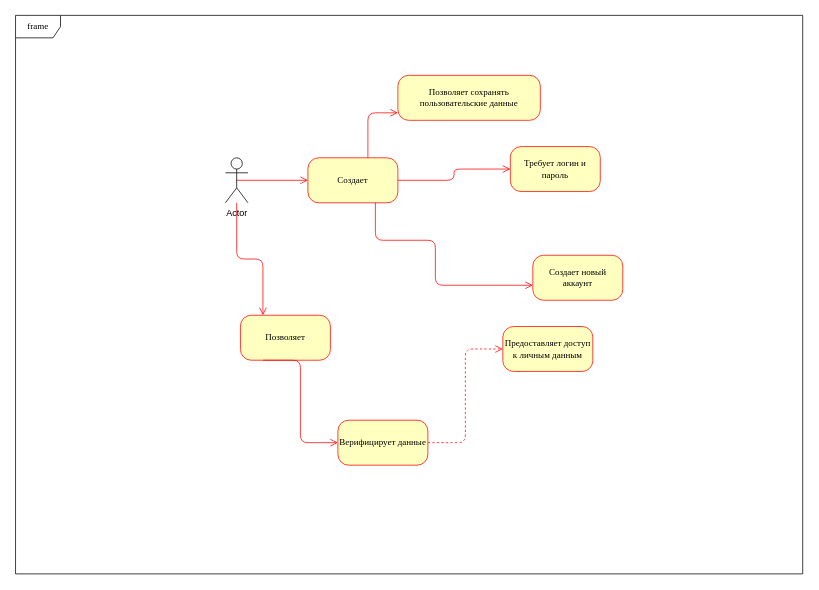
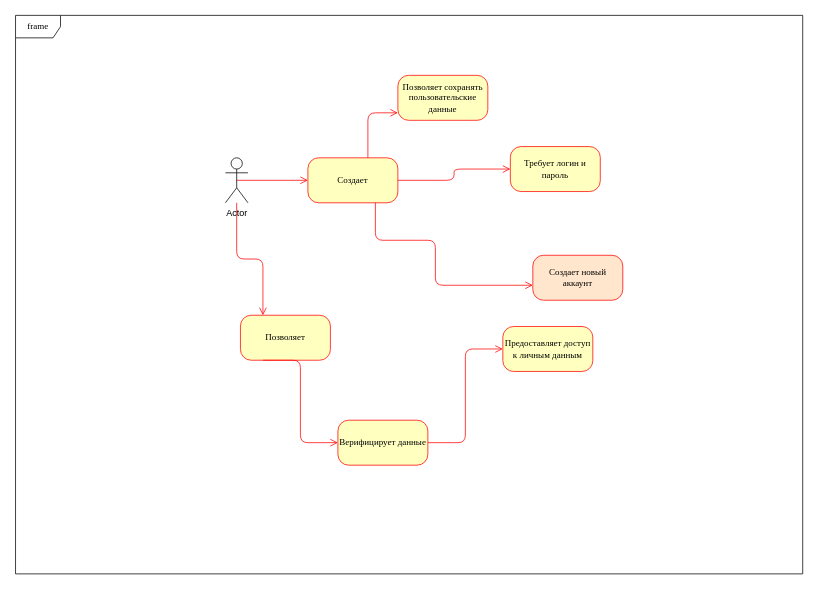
node "Позволяет сохранять пользовательские данные": size 143x45 -> 90x45
node "Создает новый аккаунт": fillcolor #ffffc0 -> #ffe6cc
edge "Верифицирует данные" -> "Предоставляет доступ к личным данным": style dashed -> solid
